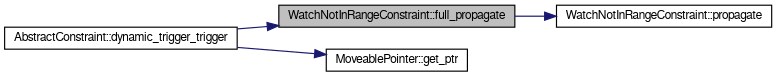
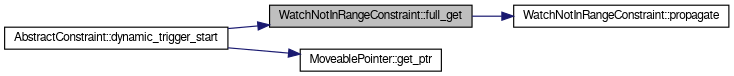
node "WatchNotInRangeConstraint::full_propagate": label "WatchNotInRangeConstraint::full_propagate" -> "WatchNotInRangeConstraint::full_get"
node "AbstractConstraint::dynamic_trigger_trigger": label "AbstractConstraint::dynamic_trigger_trigger" -> "AbstractConstraint::dynamic_trigger_start"
